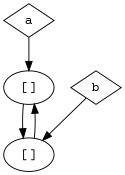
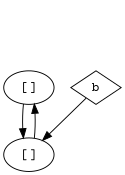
node "a": removed
